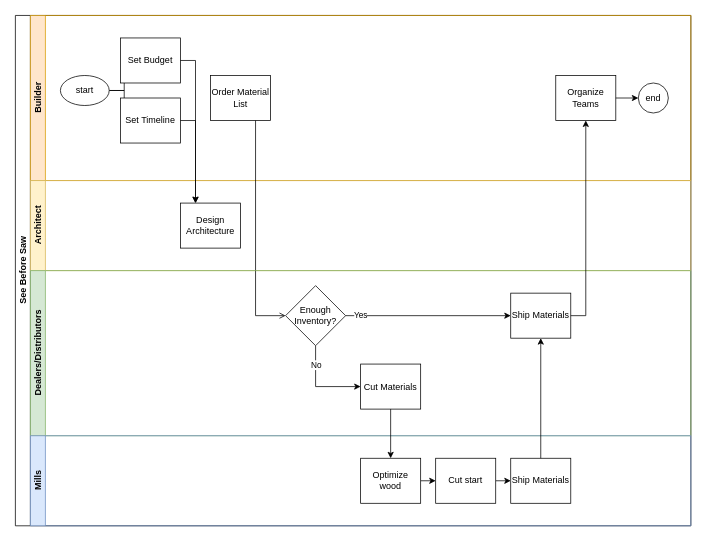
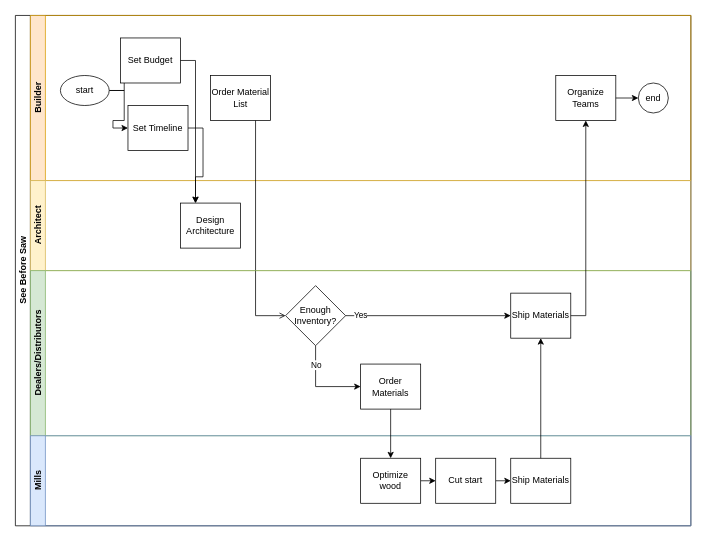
node "Set Timeline": moved (150, 120) -> (158, 128)
node "Cut Materials": label "Cut Materials" -> "Order Materials"
